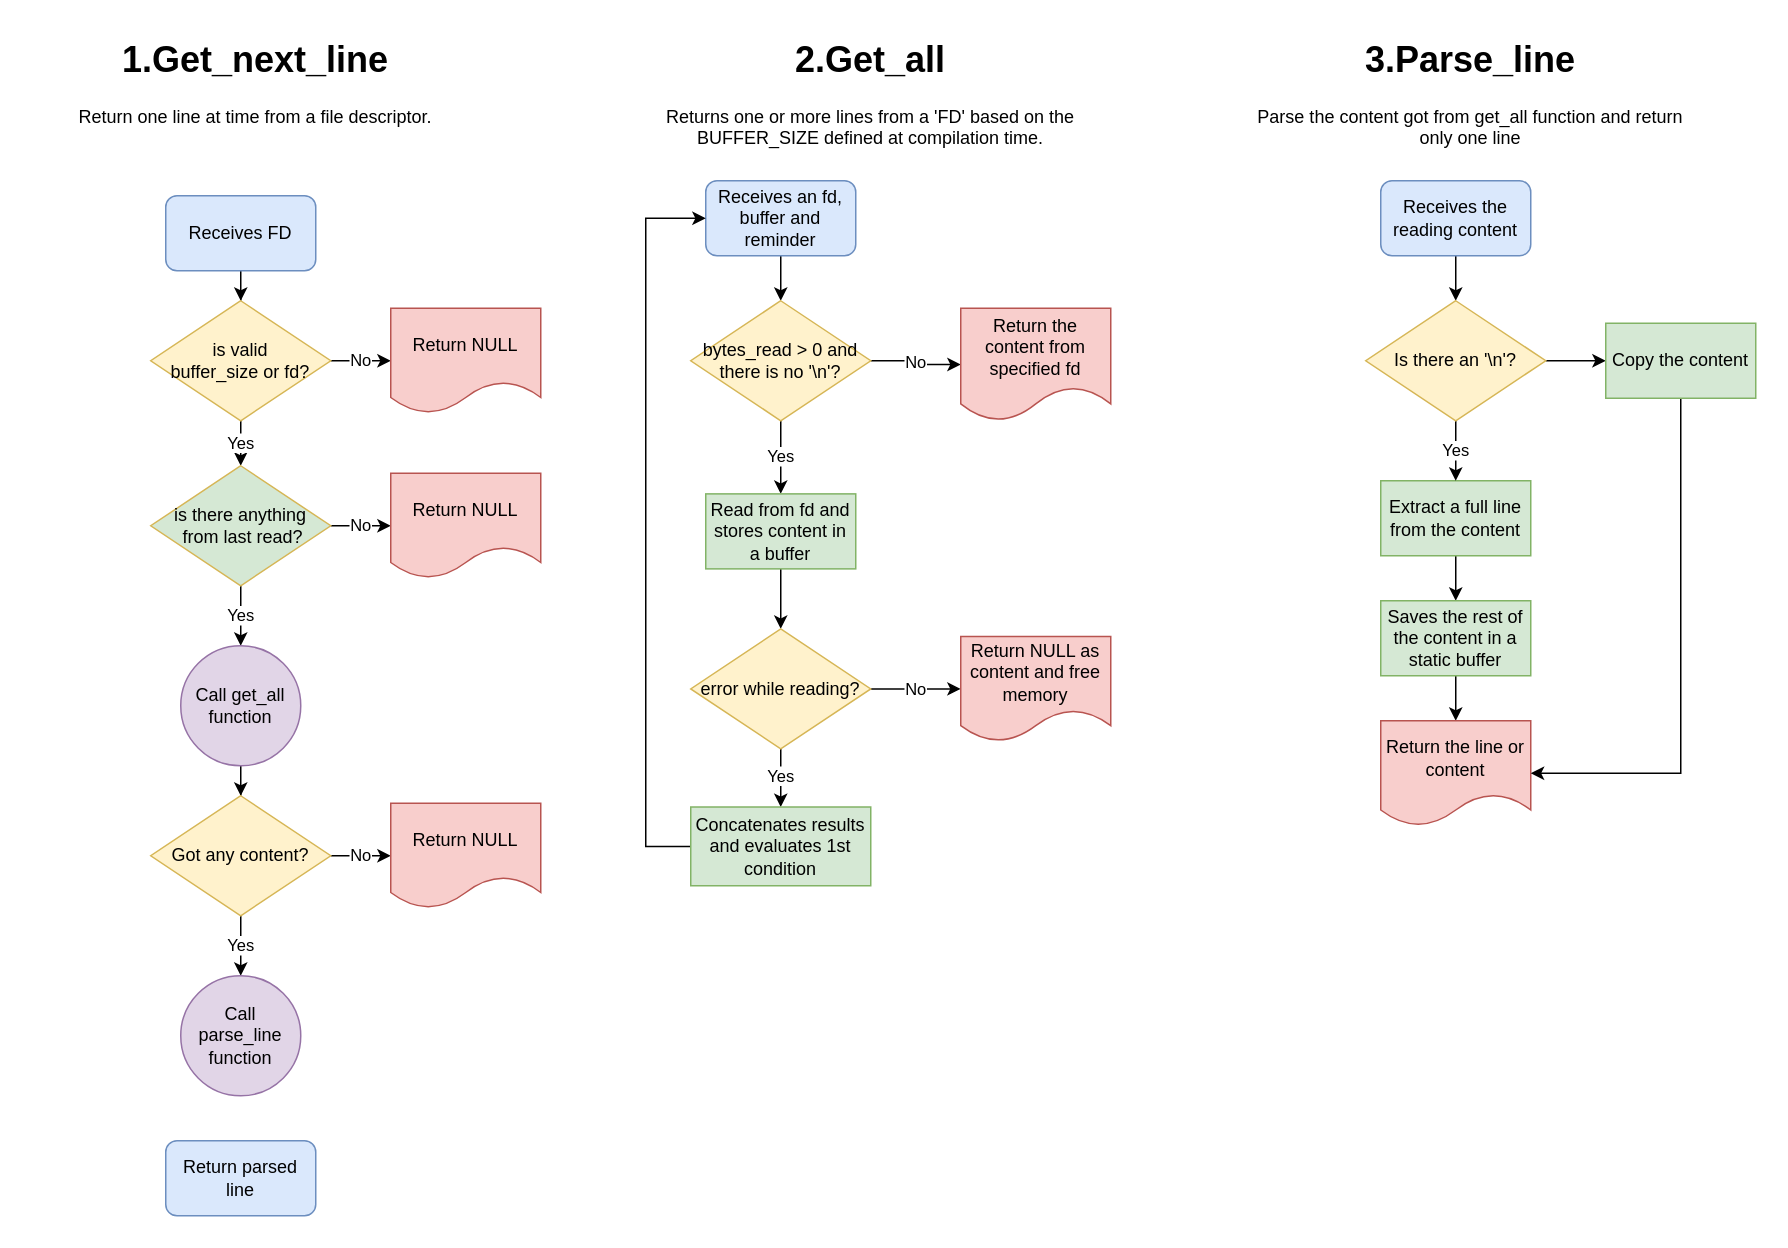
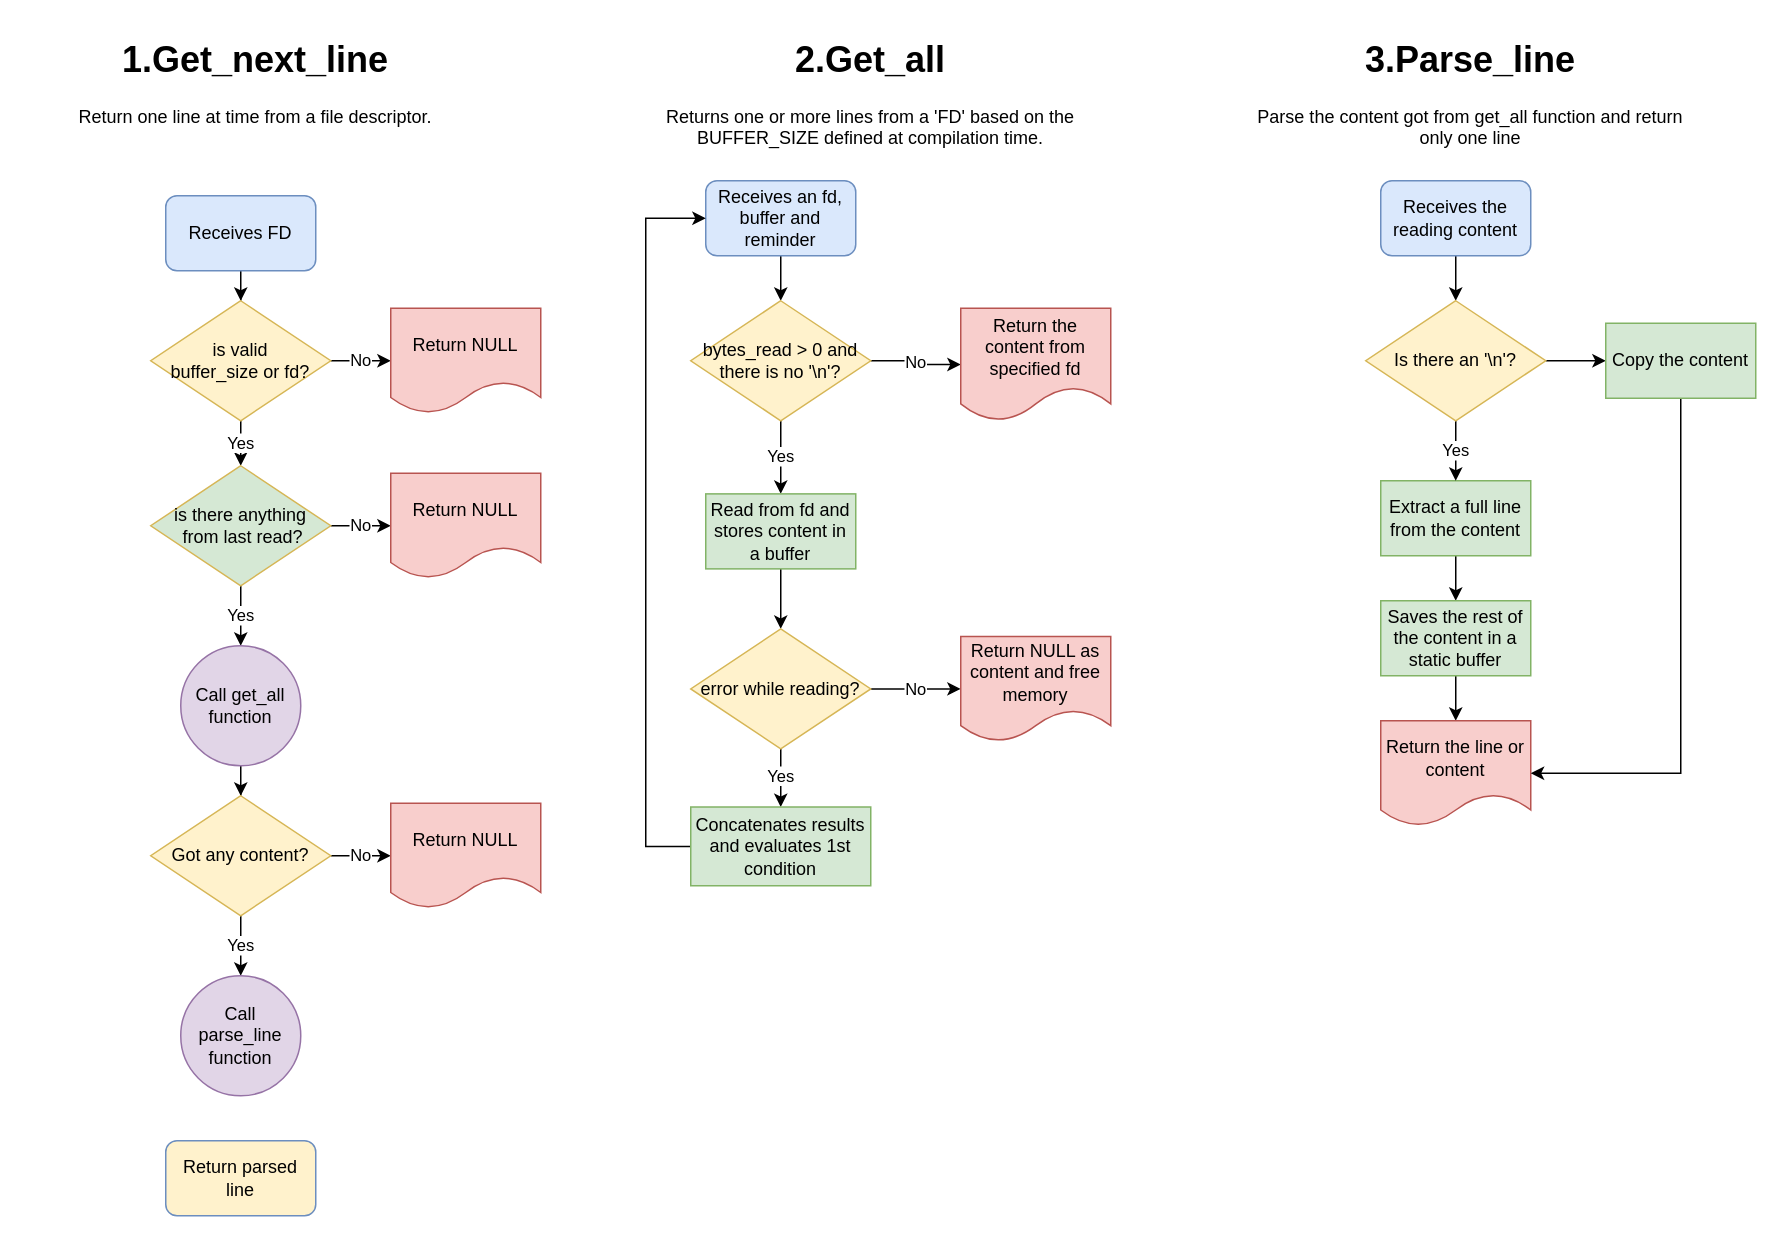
node "Return parsed line": fillcolor #dae8fc -> #fff2cc
